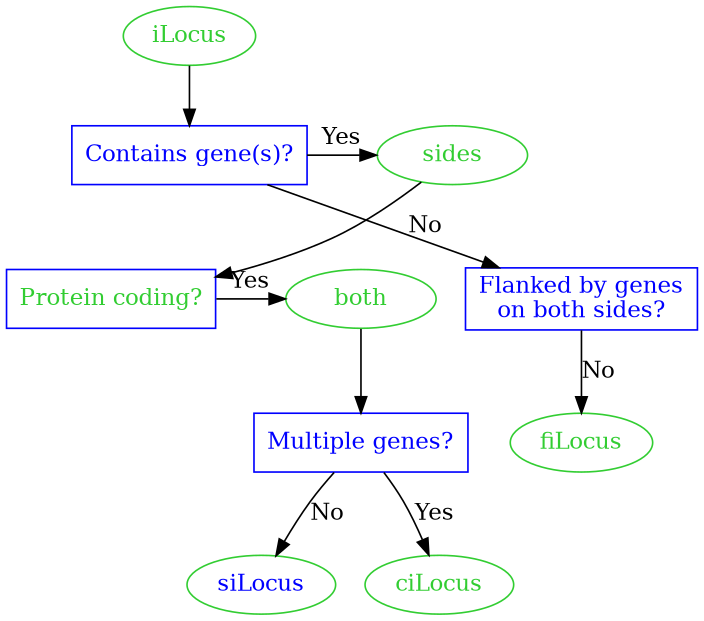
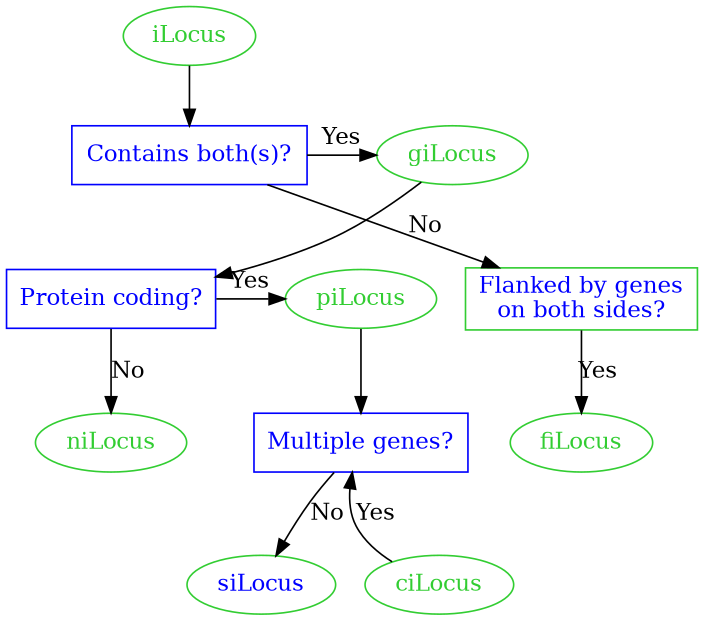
node "Contains gene(s)?": label "Contains gene(s)?" -> "Contains both(s)?"
node "sides": label "sides" -> "giLocus"
node "Protein coding?": fontcolor Limegreen -> Blue
node "both": label "both" -> "piLocus"
node "Flanked by genes on both sides?": color Blue -> Limegreen
edge "Flanked by genes on both sides?" -> "fiLocus": label "No" -> "Yes"
node "niLocus": added
edge "Multiple genes?" -> "ciLocus": reversed
